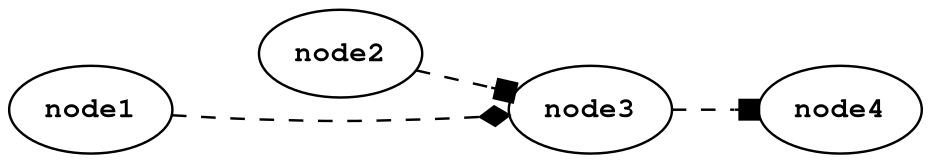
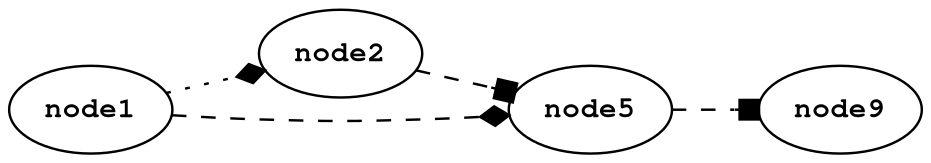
edge "node1" -> "node2": added
node "node3": label "node3" -> "node5"
node "node4": label "node4" -> "node9"
